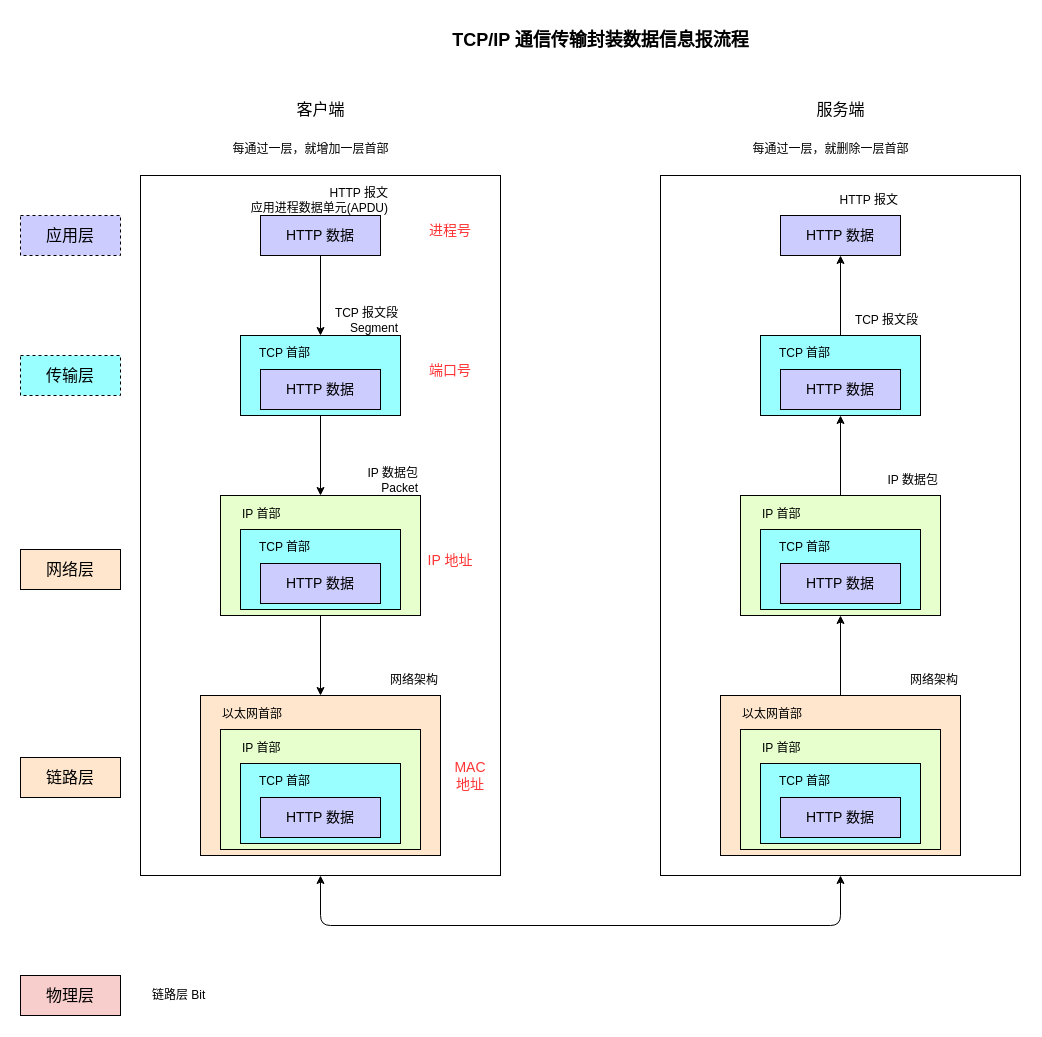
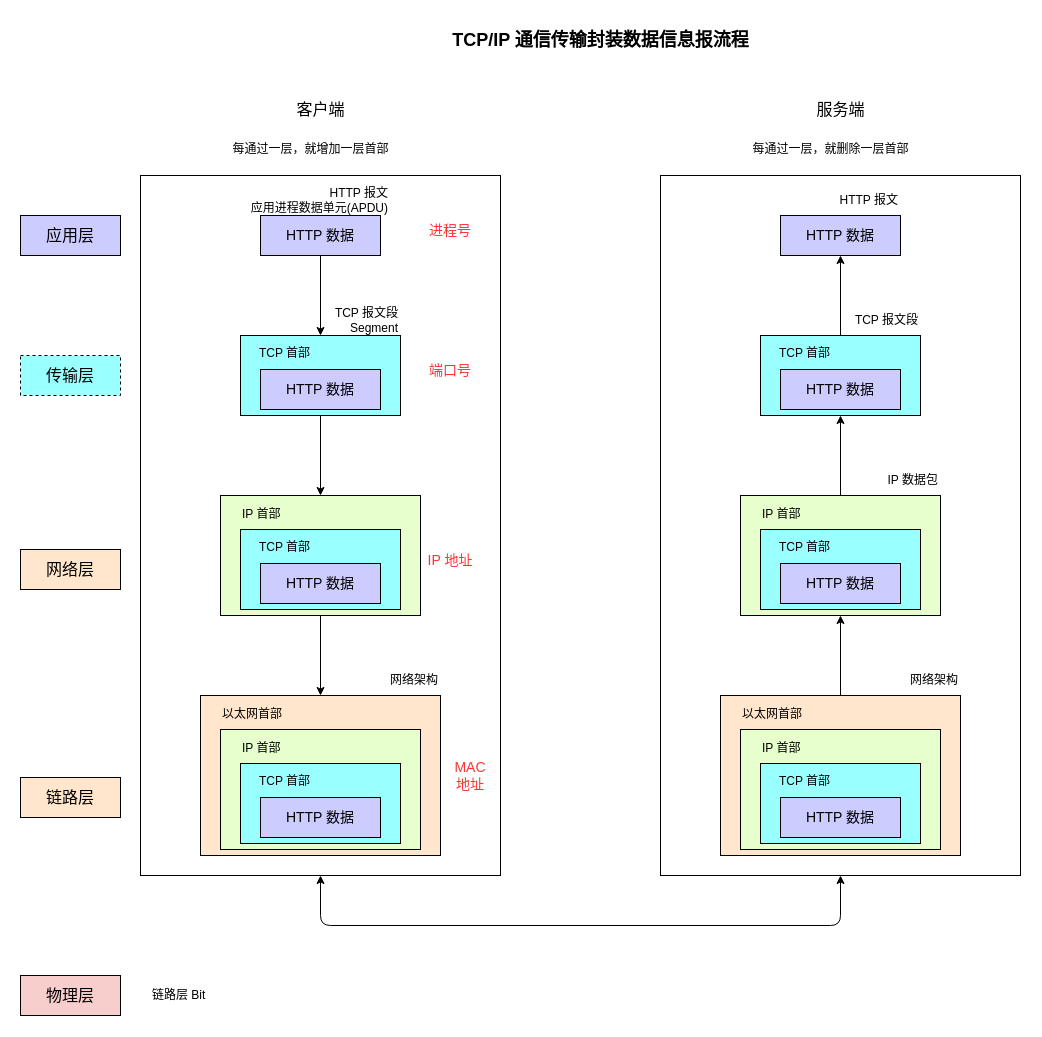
node "应用层": style dashed -> solid
node "IP 数据包Packet": removed
node "链路层": moved (71, 778) -> (71, 798)
